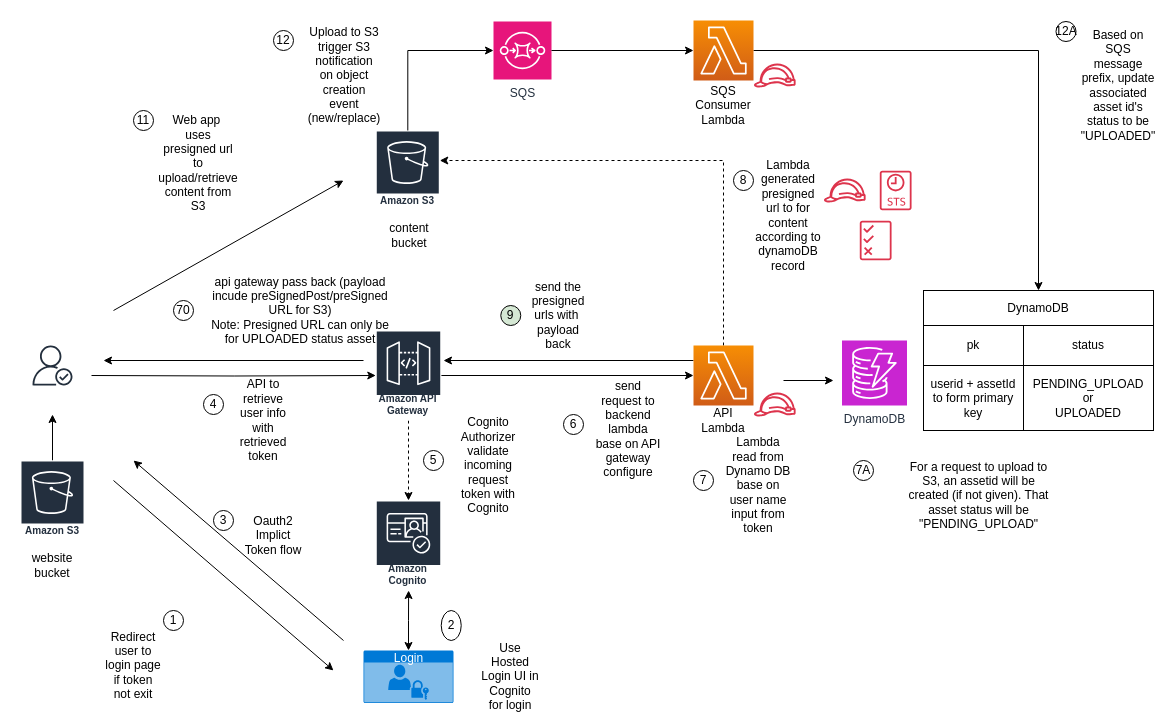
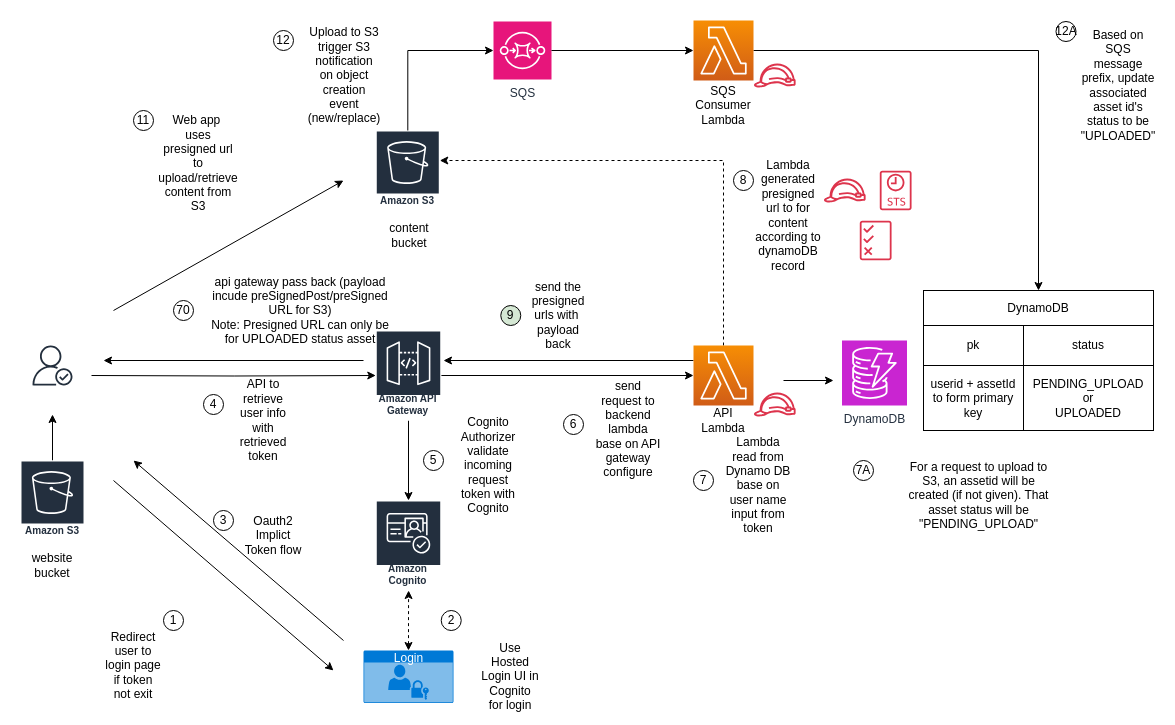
edge "Amazon API Gateway" -> "Amazon Cognito": style dashed -> solid
edge "Amazon Cognito" -- "Login": style solid -> dashed
node "2": size 20x30 -> 20x20
